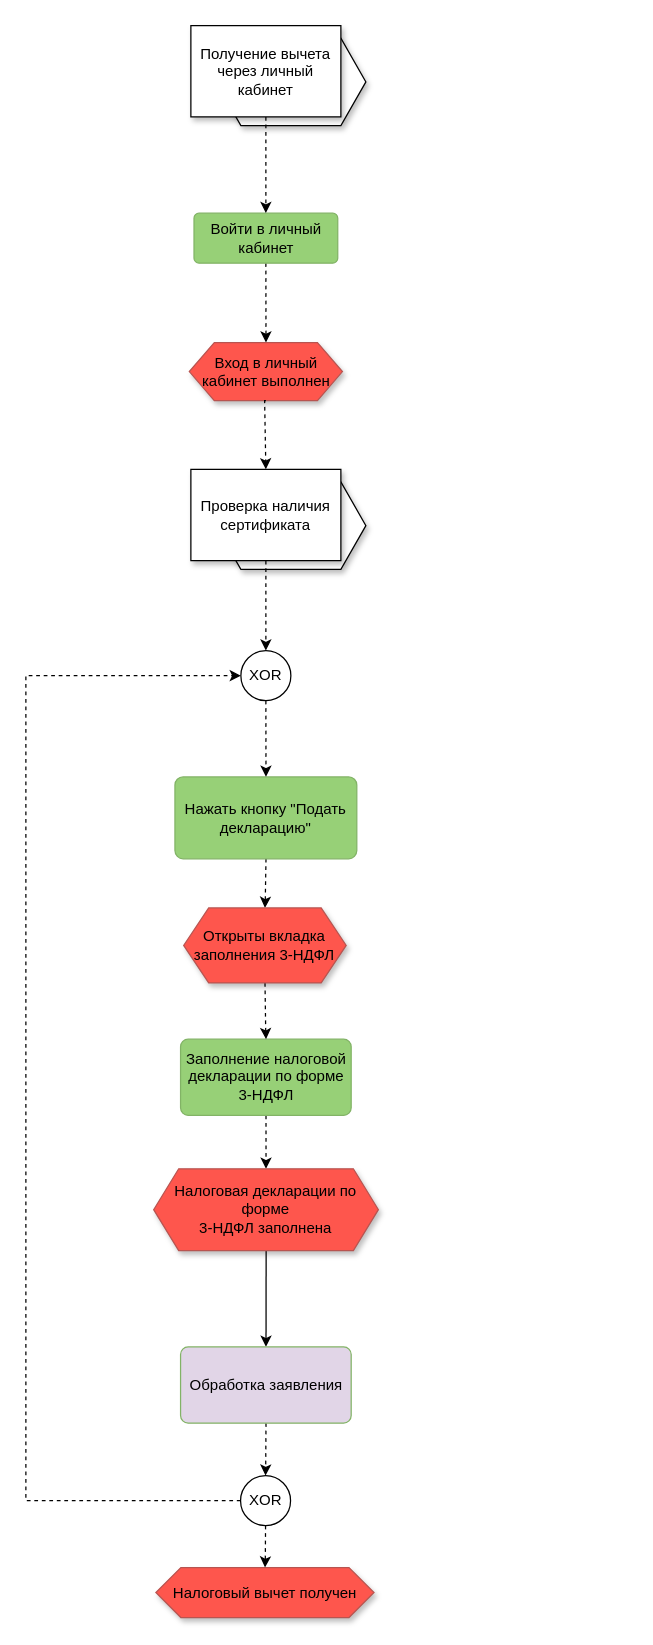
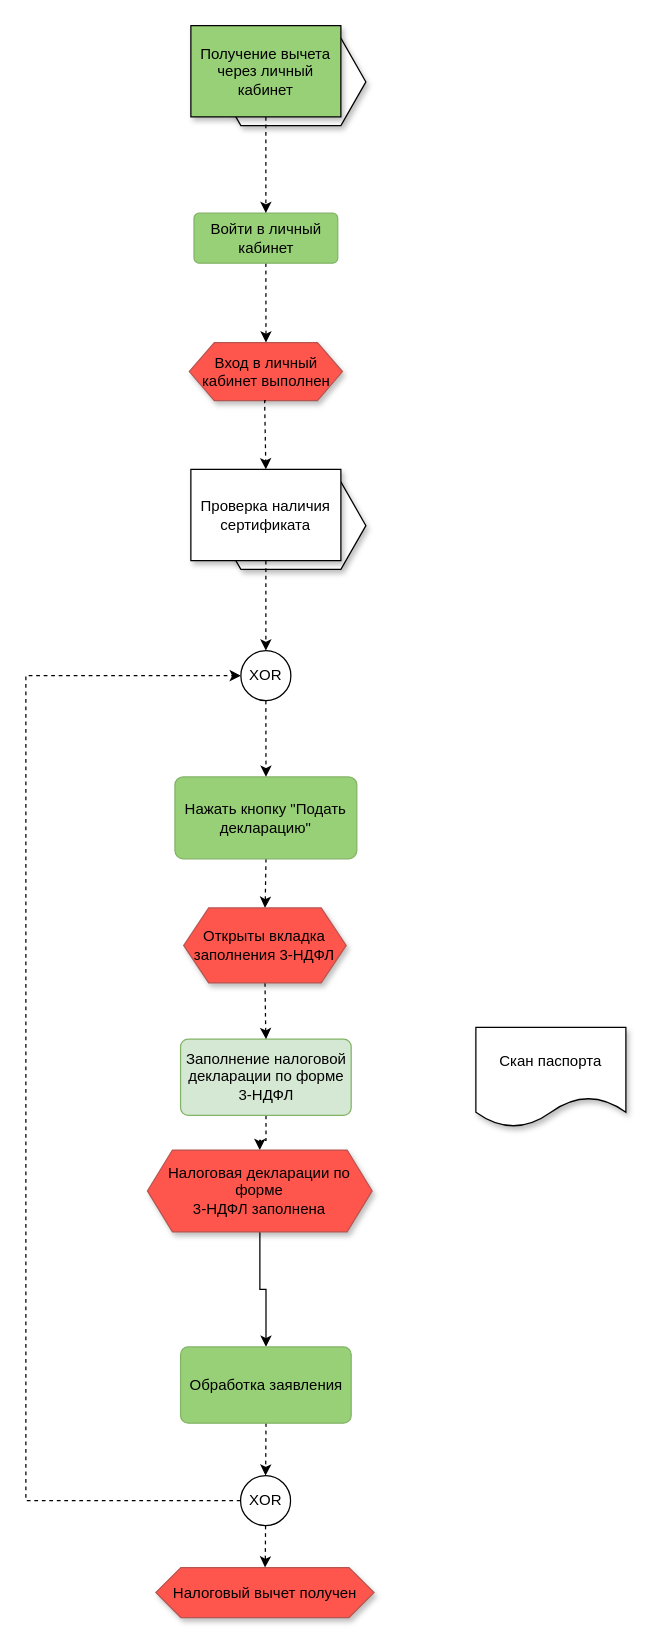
node "Получение вычета через личный кабинет": fillcolor #ffffff -> #97d077
node "Заполнение налоговой декларации по форме 3-НДФЛ": fillcolor #97d077 -> #d5e8d4
node "Скан паспорта": added
node "Налоговая декларации по форме3-НДФЛ заполнена": moved (266, 1210) -> (260, 1191)
node "Обработка заявления": fillcolor #e1d5e7 -> #97d077
